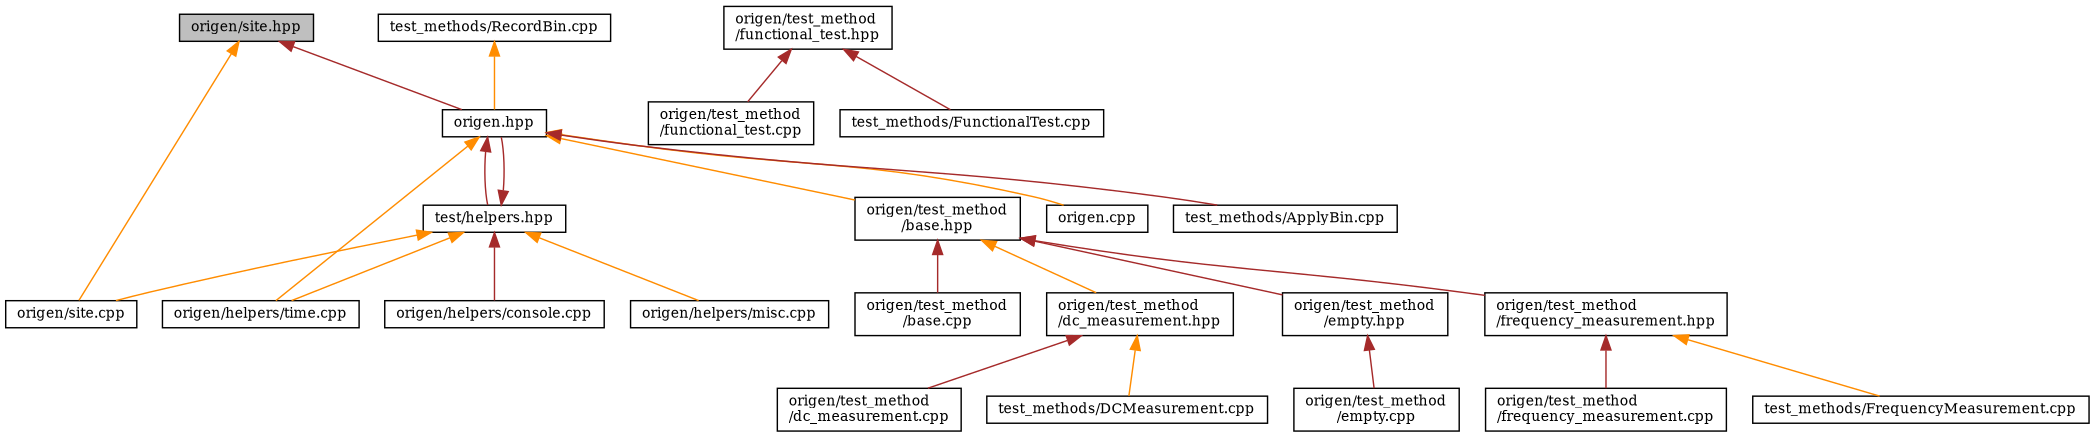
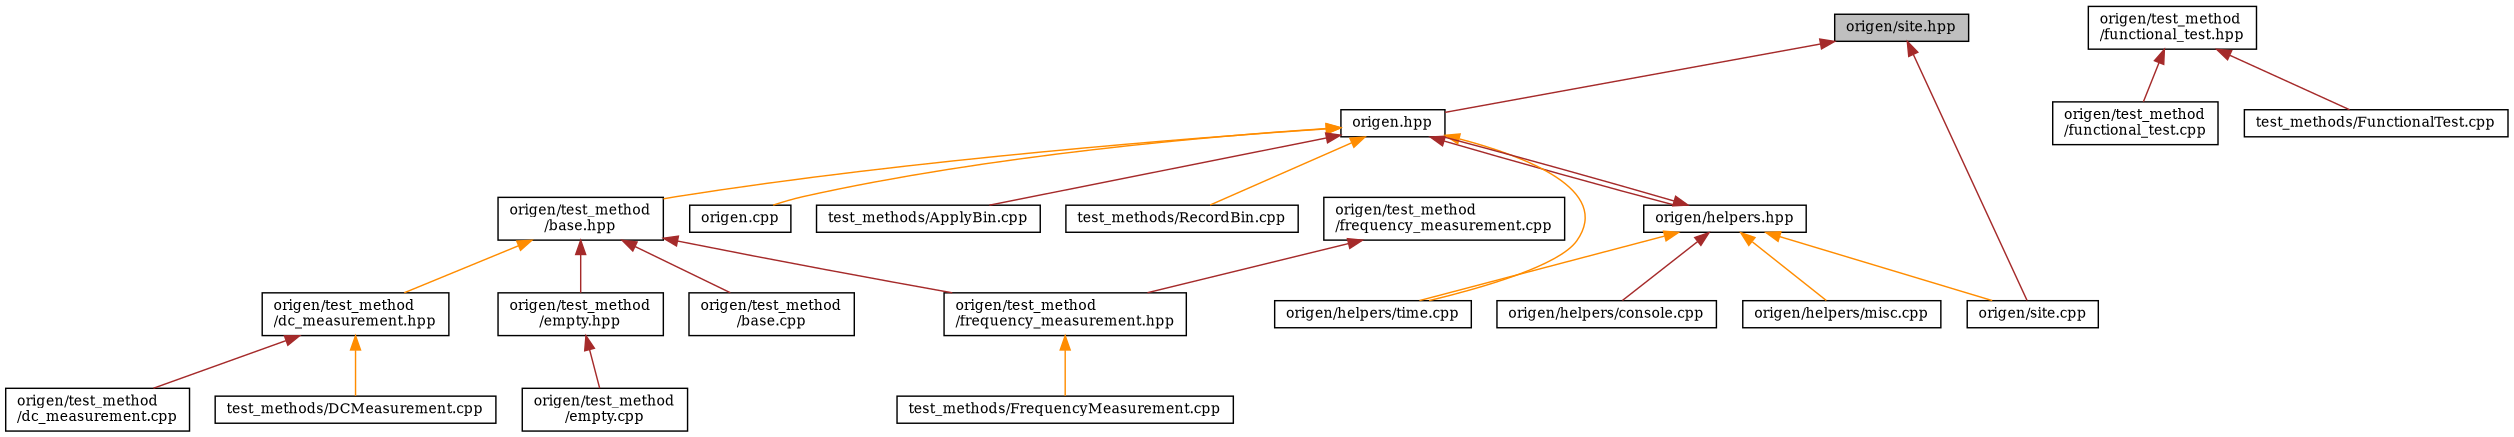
edge "origen.hpp" -> "test_methods/RecordBin.cpp": reversed
edge "origen/site.cpp" -> "origen/site.hpp": color darkorange -> brown
node "test/helpers.hpp": label "test/helpers.hpp" -> "origen/helpers.hpp"
edge "origen/test_method /frequency_measurement.cpp" -> "origen/test_method /frequency_measurement.hpp": reversed
